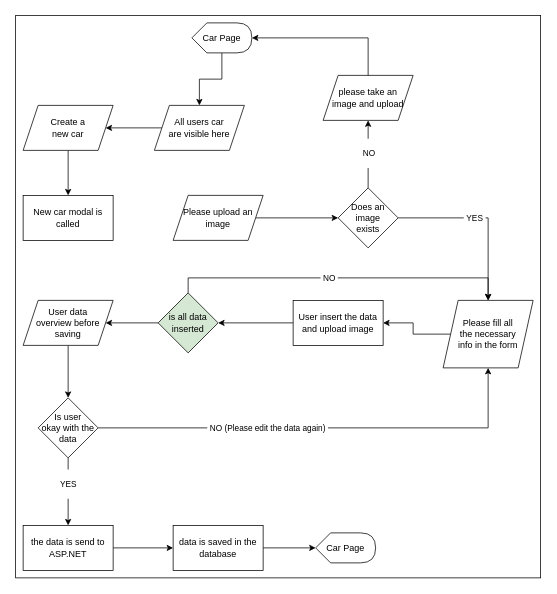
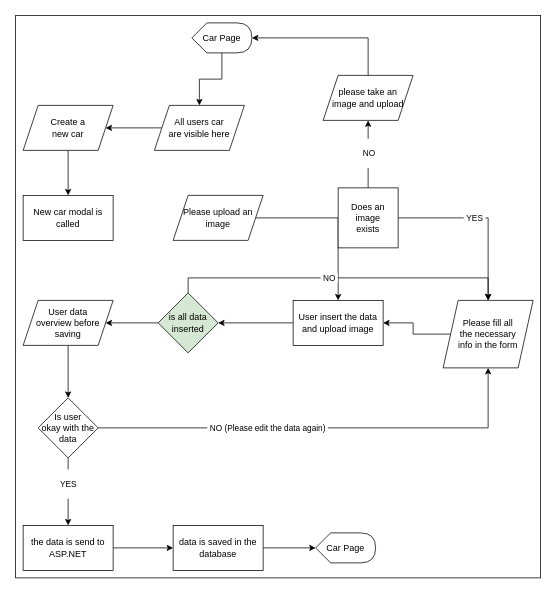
edge "Please upload an image" -> "Does an image exists": now "Please upload an image" -> "User insert the data and upload image"
node "Does an image exists": shape diamond -> rectangle
